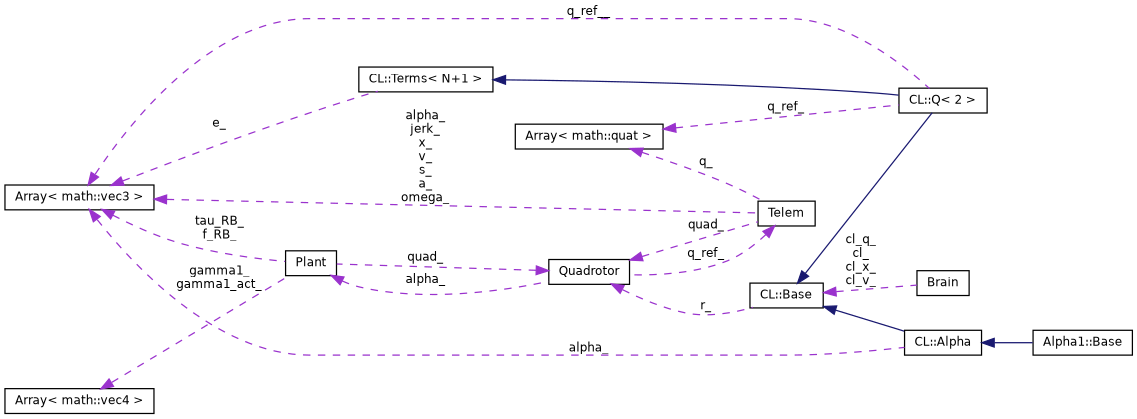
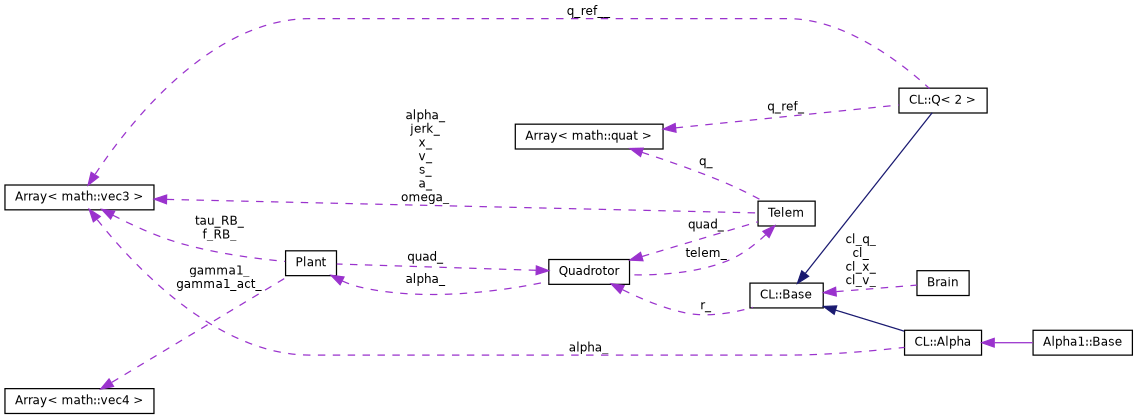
node "CL::Terms< N+1 >": removed
edge "Quadrotor" -> "Telem": label "q_ref_" -> "telem_"
edge "Alpha1::Base" -> "CL::Alpha": color midnightblue -> darkorchid3
